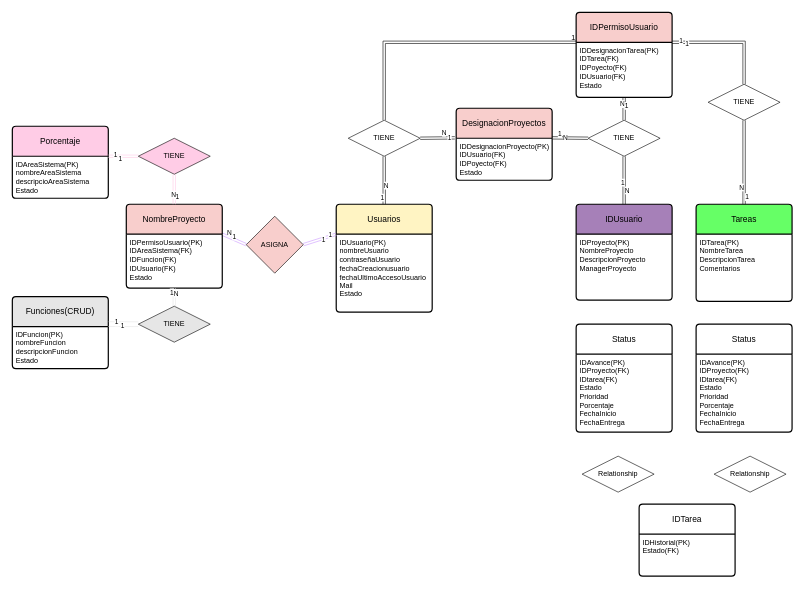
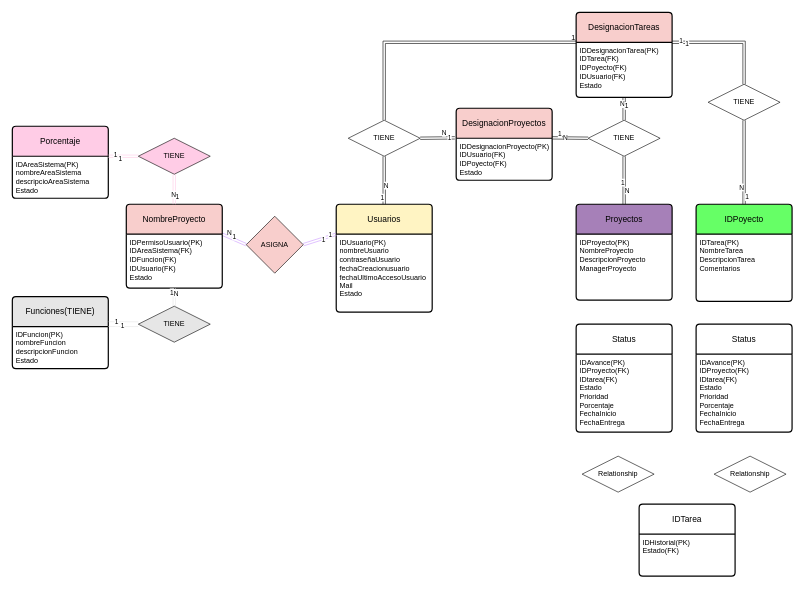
node "IDPermisoUsuario": label "IDPermisoUsuario" -> "DesignacionTareas"
node "IDUsuario": label "IDUsuario" -> "Proyectos"
node "Tareas": label "Tareas" -> "IDPoyecto"
node "Funciones(CRUD)": label "Funciones(CRUD)" -> "Funciones(TIENE)"
